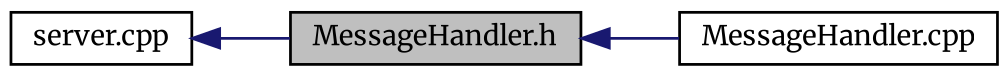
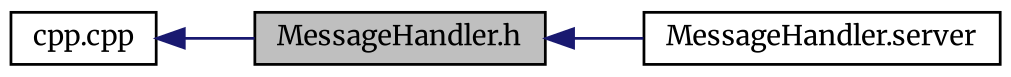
node "server.cpp": label "server.cpp" -> "cpp.cpp"
node "MessageHandler.cpp": label "MessageHandler.cpp" -> "MessageHandler.server"
